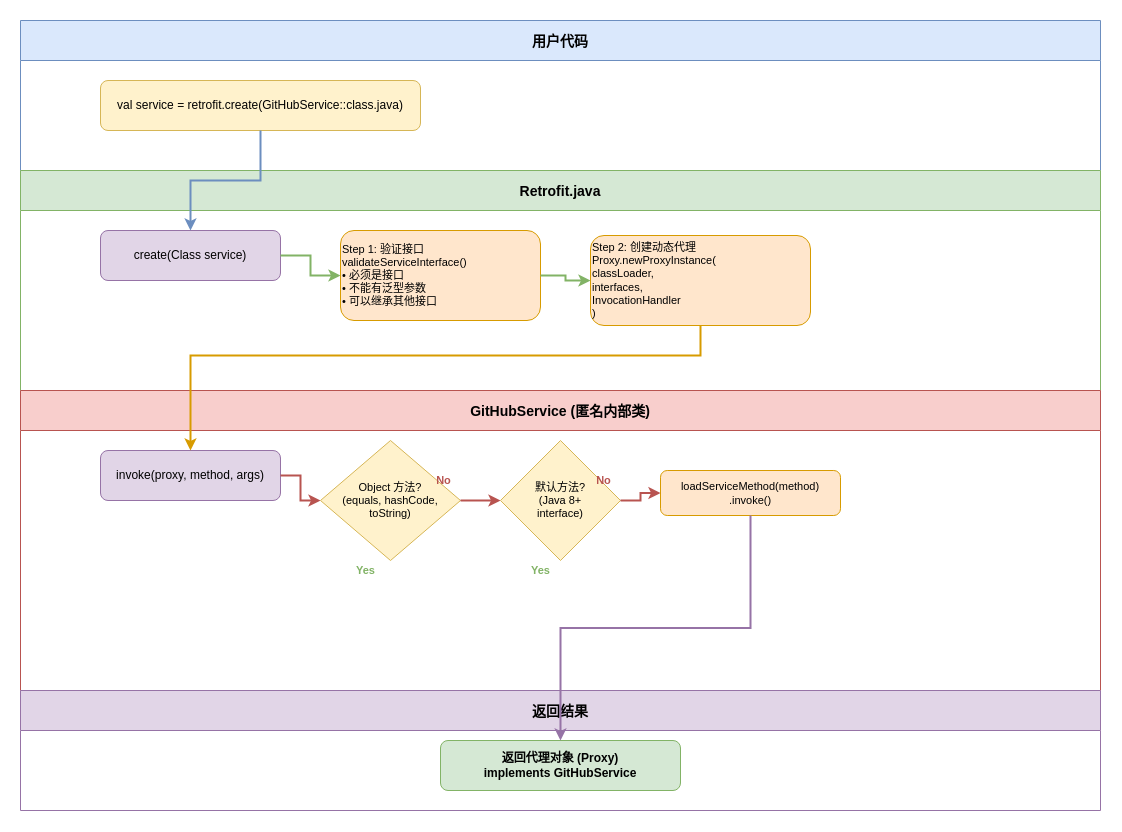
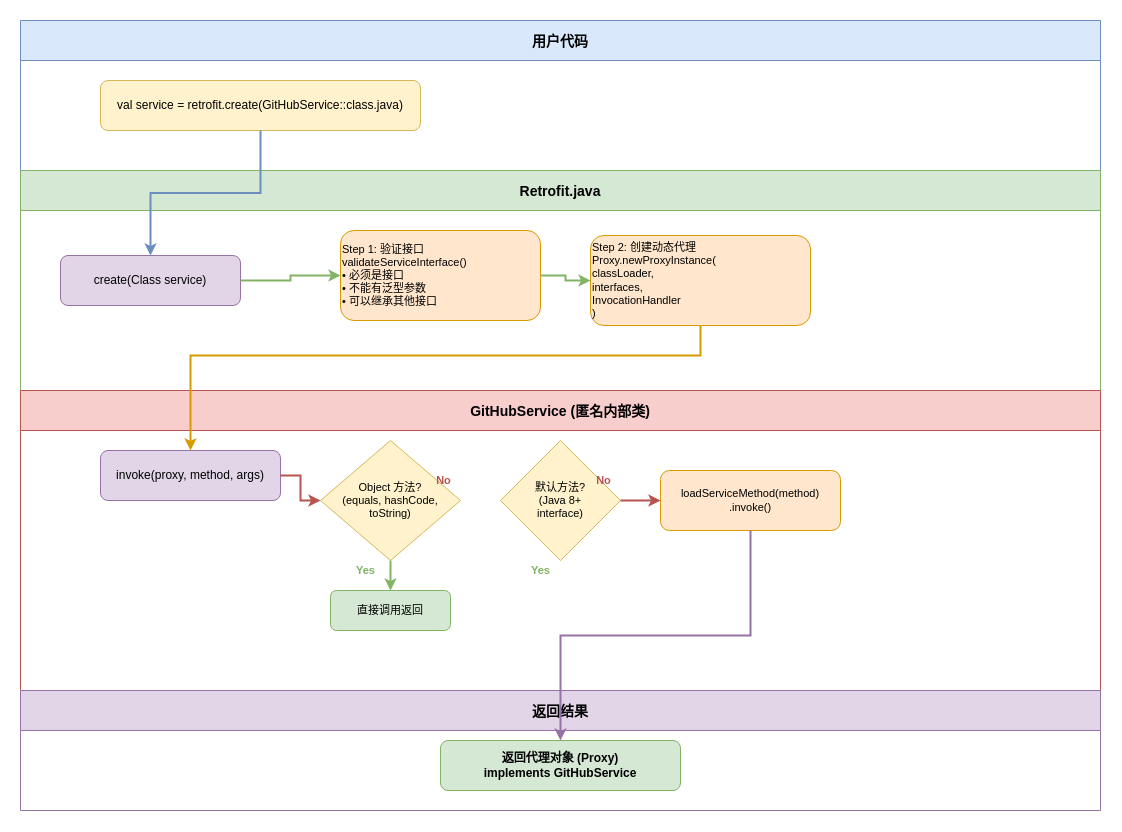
node "create(Class service)": moved (191, 256) -> (151, 281)
node "loadServiceMethod(method) .invoke()": size 180x45 -> 180x60
edge "Object 方法? (equals, hashCode, toString)" -> "默认方法? (Java 8+ interface)": removed
edge "Object 方法? (equals, hashCode, toString)" -> "直接调用返回": added
node "直接调用返回": added
